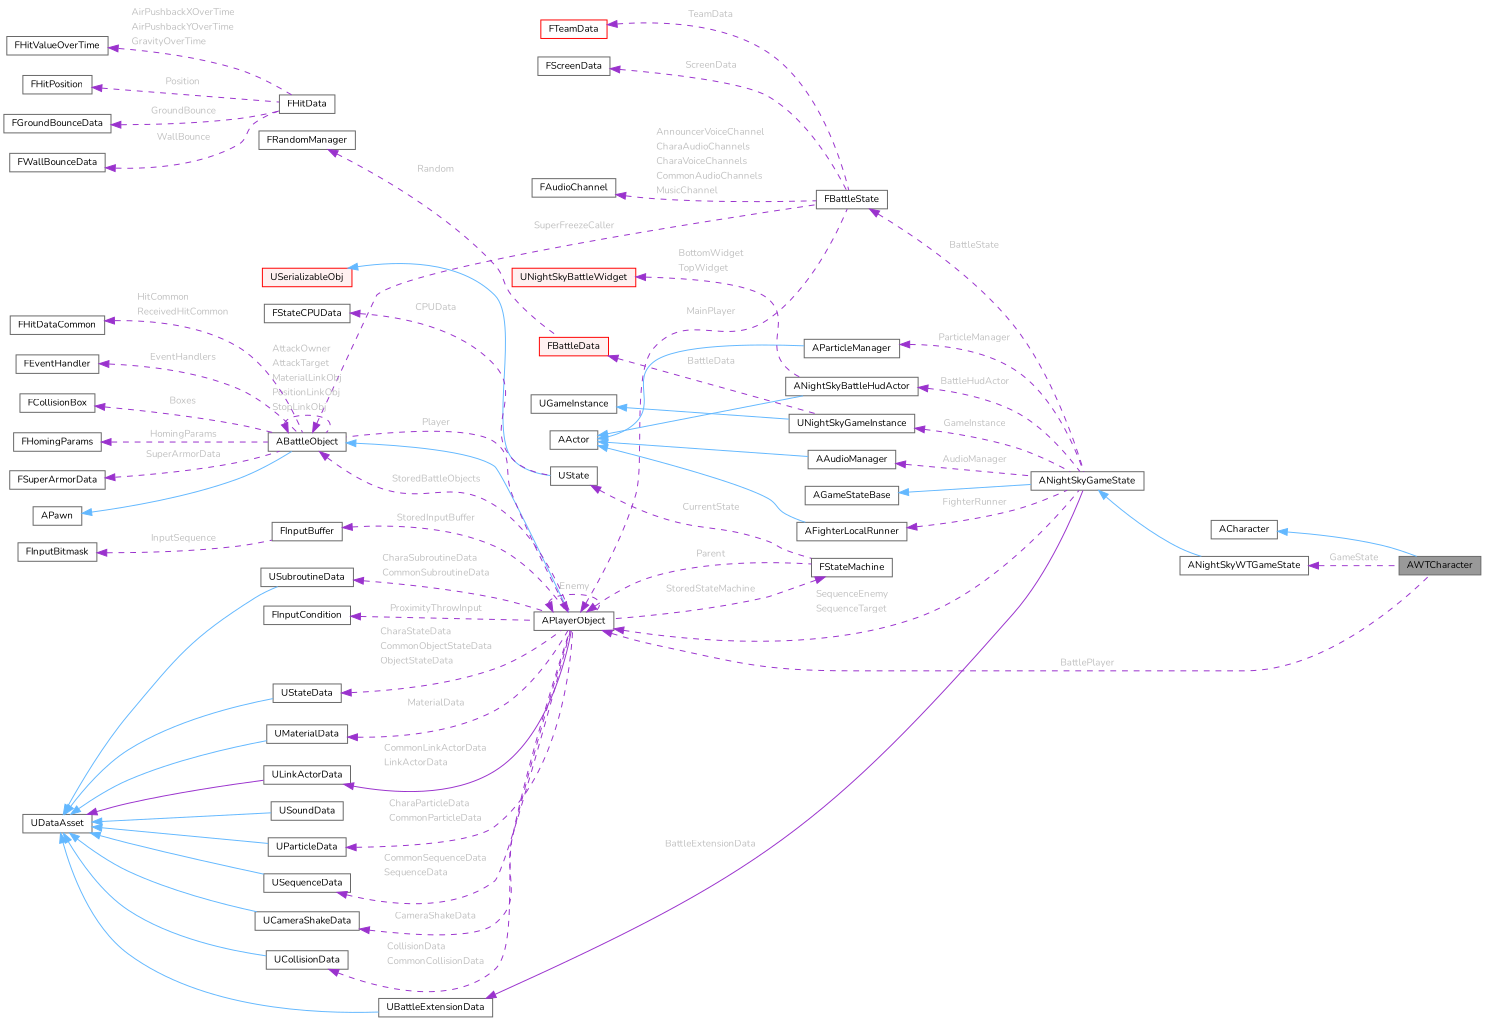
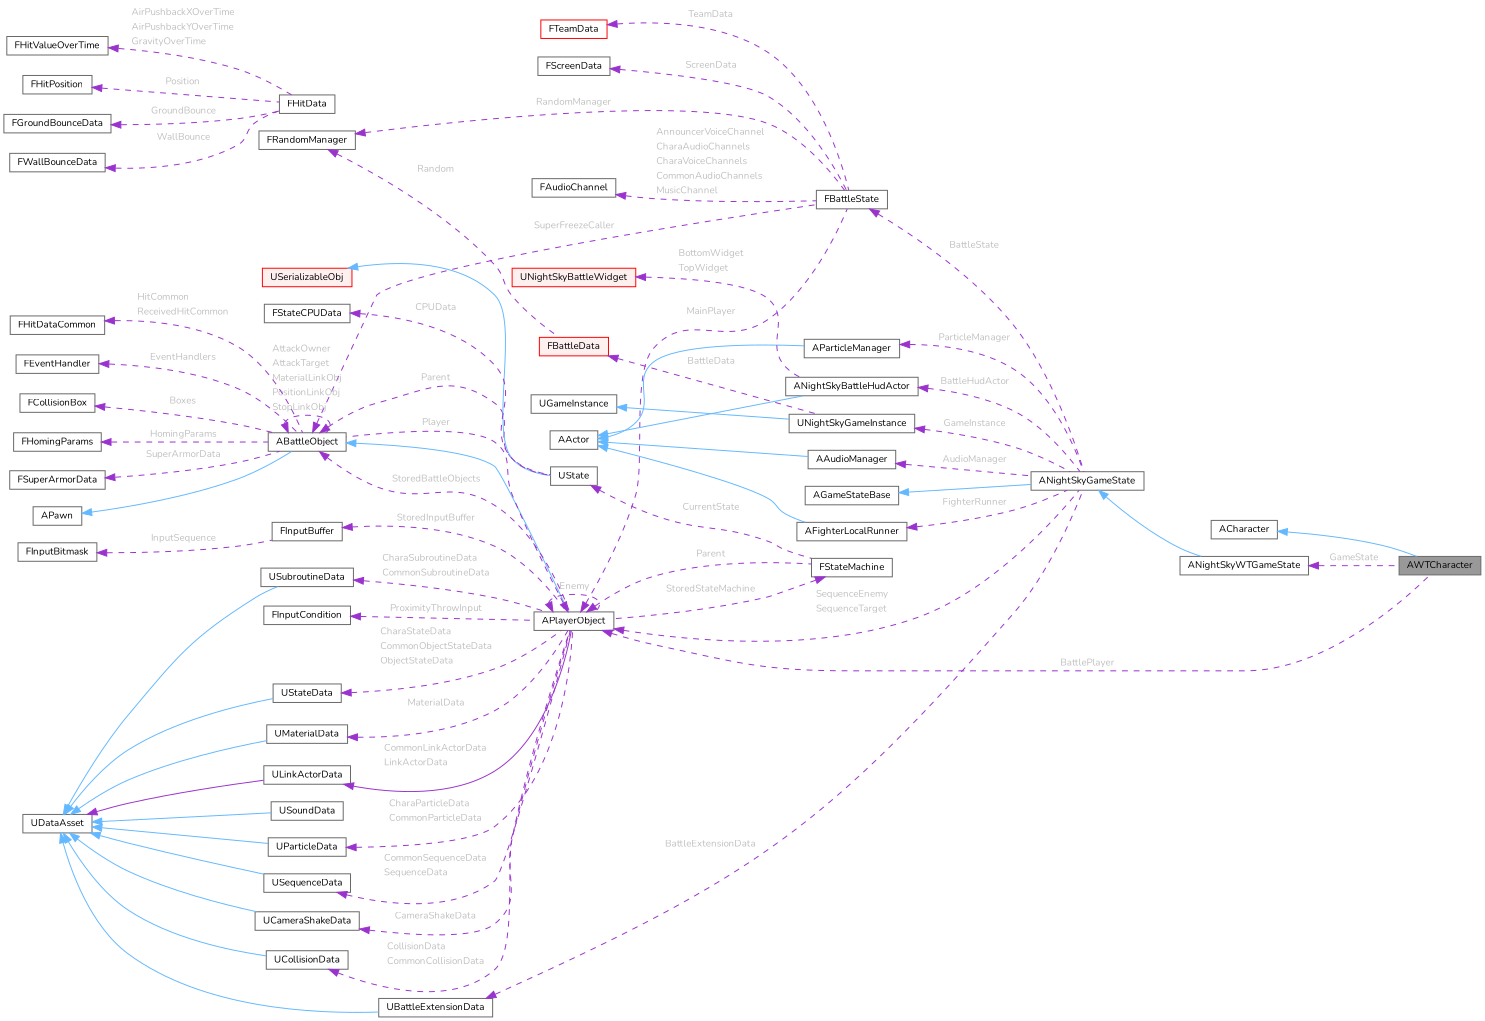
edge "FBattleState" -> "FRandomManager": added, label "RandomManager"
edge "UState" -> "ABattleObject": added, label "Parent"
edge "ANightSkyGameState" -> "UBattleExtensionData": style solid -> dashed
